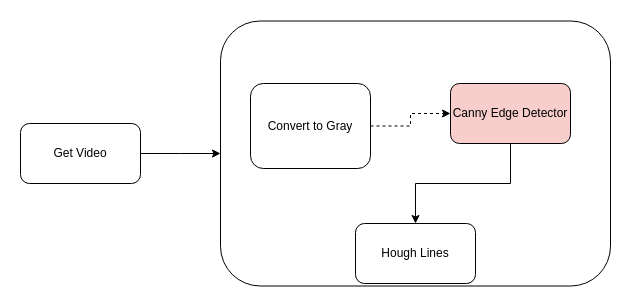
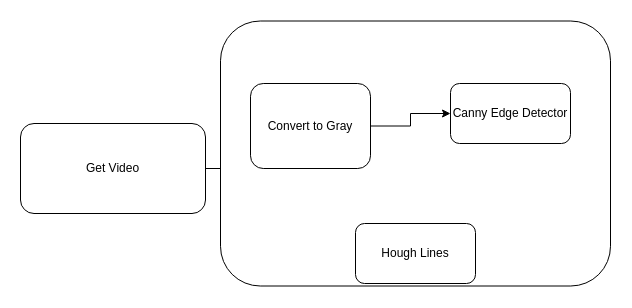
node "Canny Edge Detector": fillcolor #f8cecc -> #ffffff
edge "Convert to Gray" -> "Canny Edge Detector": style dashed -> solid
node "Get Video": size 120x60 -> 185x90
edge "Canny Edge Detector" -> "Hough Lines": removed
